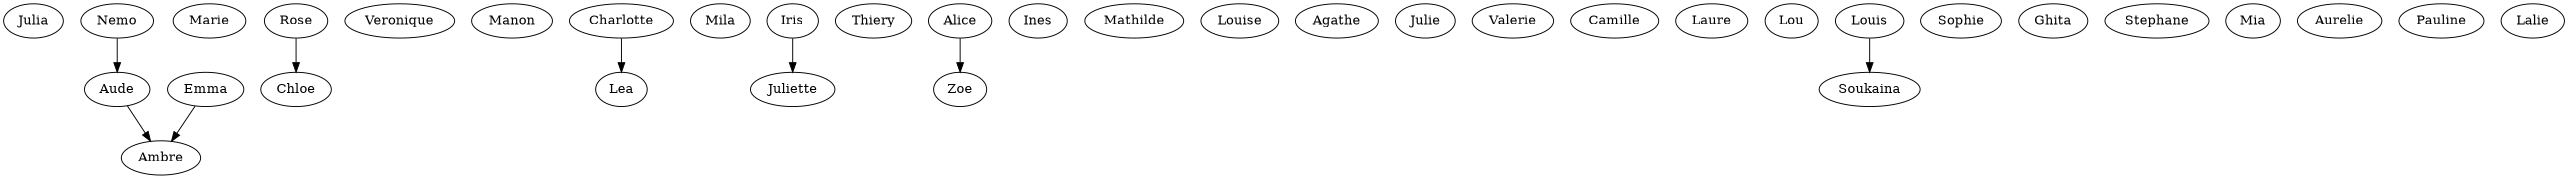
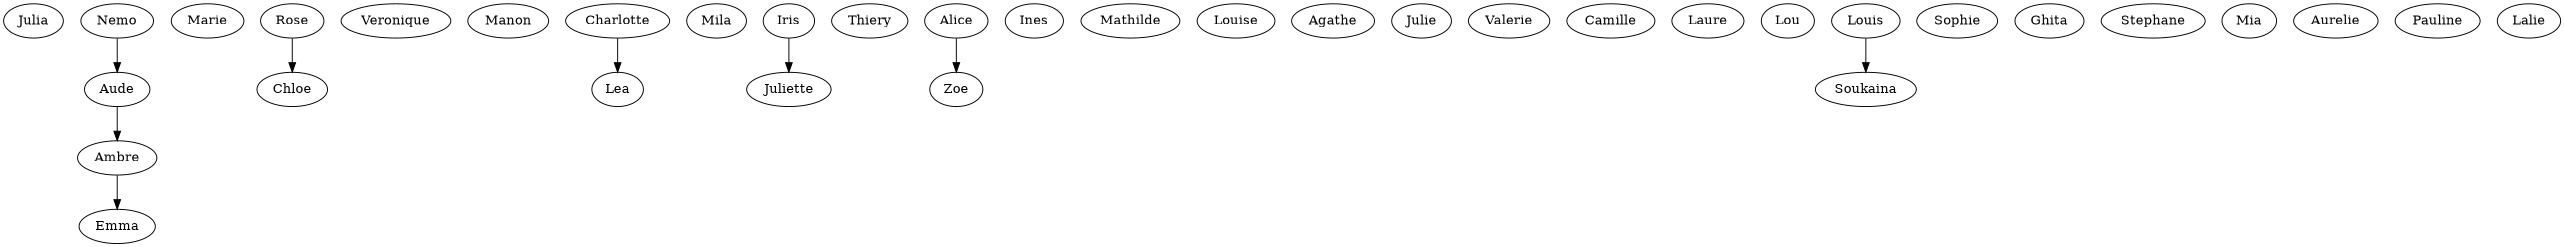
edge "Emma" -> "Ambre": reversed
